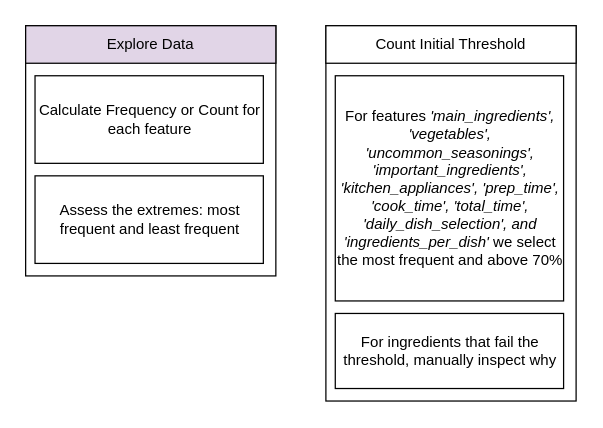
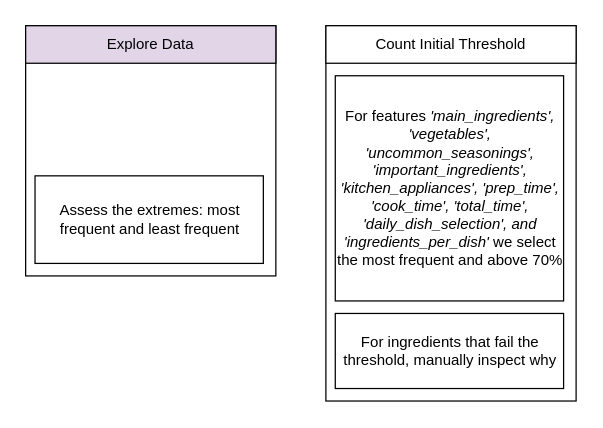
node "Calculate Frequency or Count for each feature": removed
